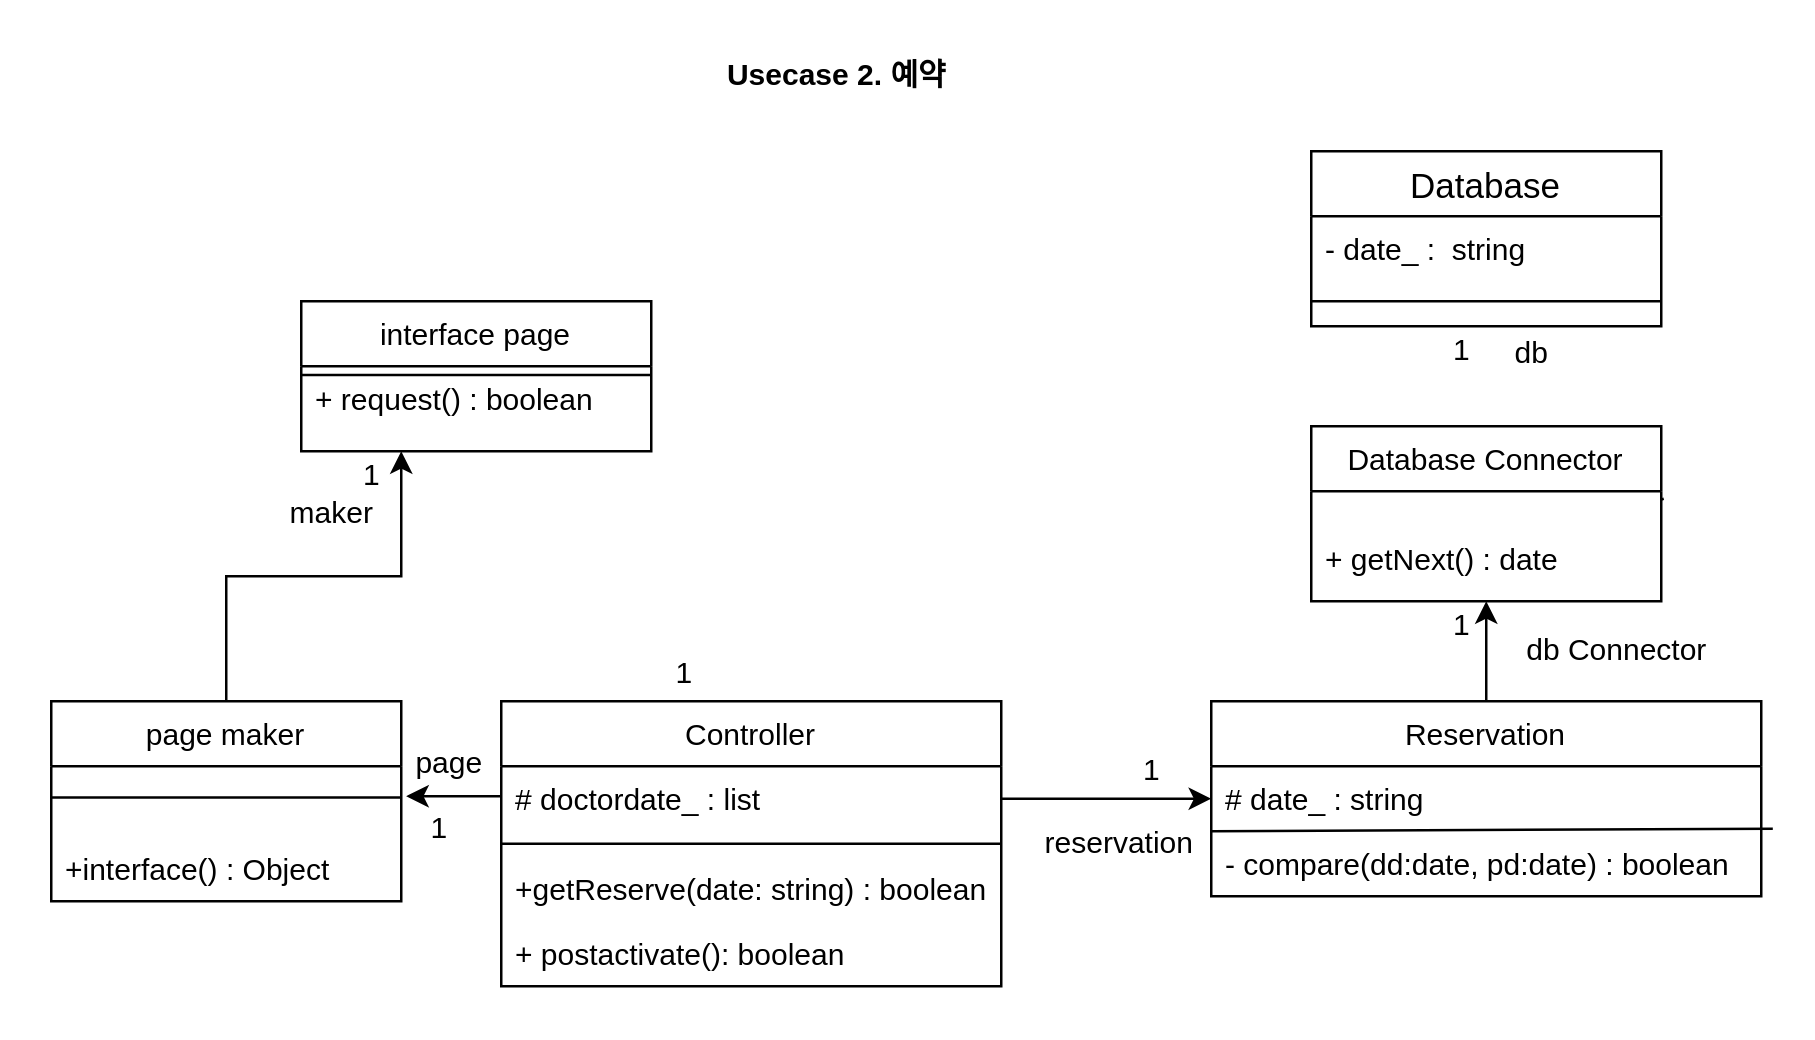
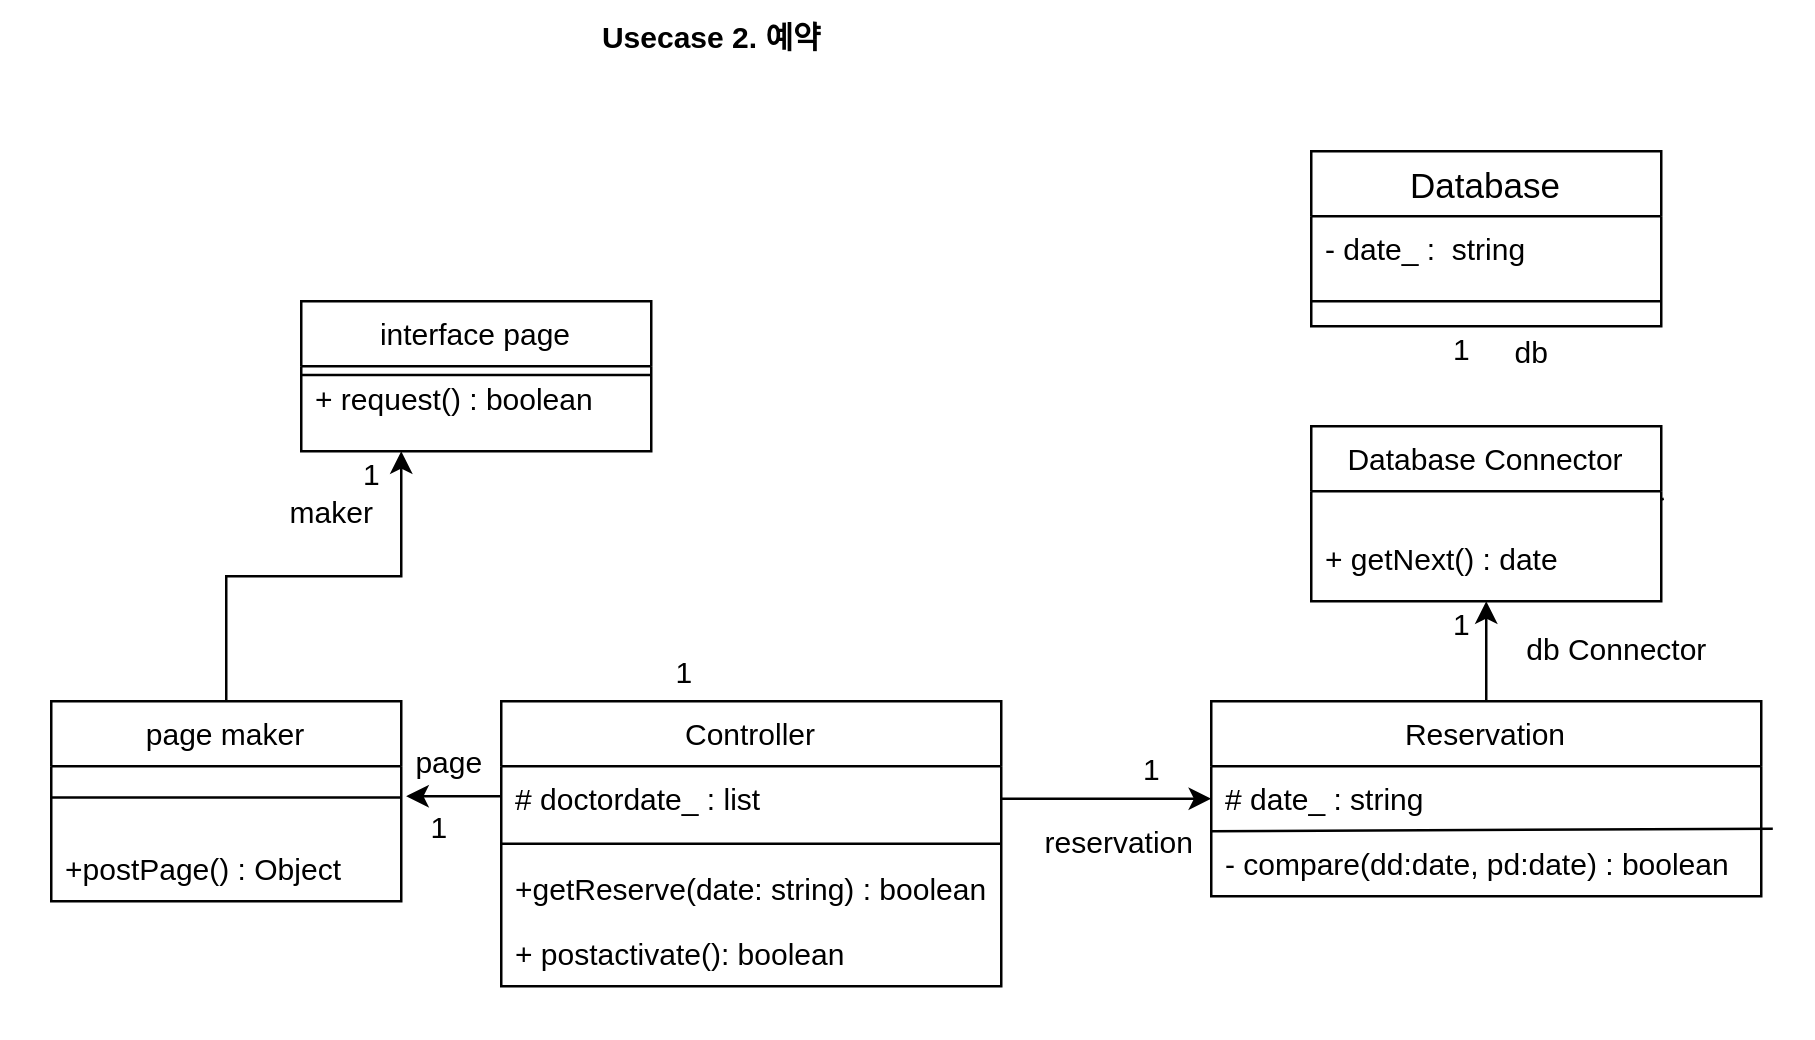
node "Usecase 2. 예약": moved (836, 76) -> (711, 39)
node "+interface() : Object": label "+interface() : Object" -> "+postPage() : Object"
